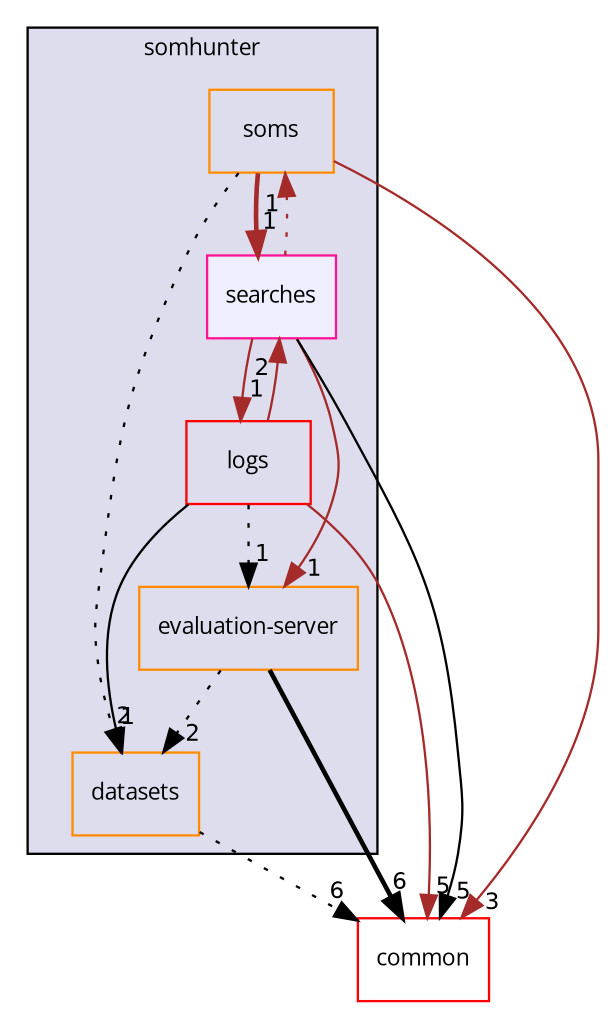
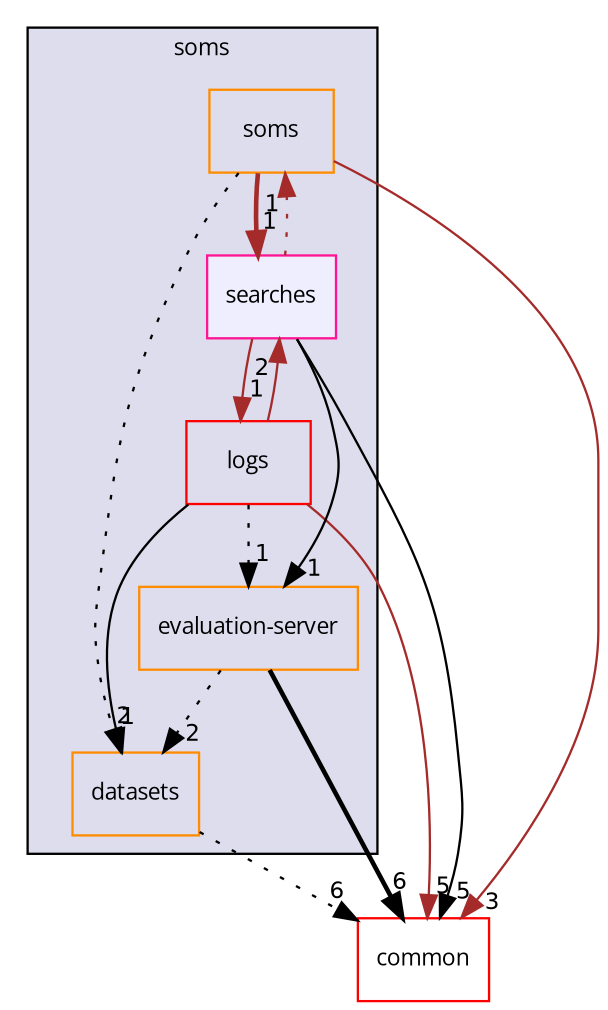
cluster "somhunter": label "somhunter" -> "soms"
edge "searches" -> "evaluation-server": color brown -> black
